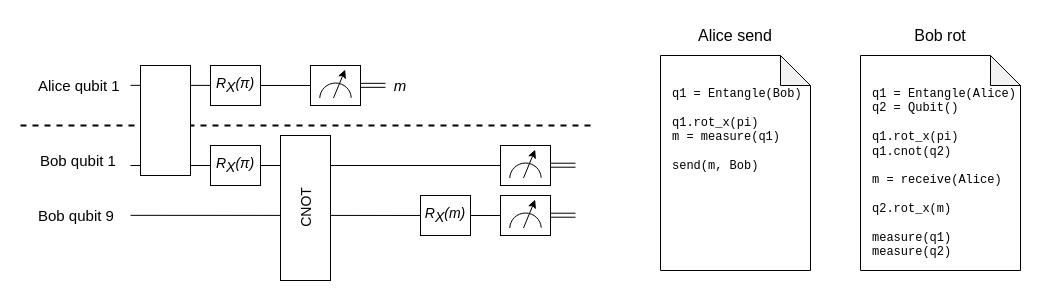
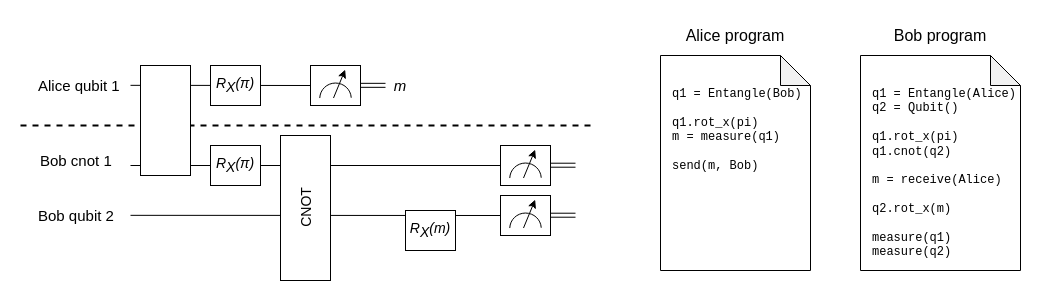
node "Alice send": label "Alice send" -> "Alice program"
node "Bob rot": label "Bob rot" -> "Bob program"
node "Bob qubit 1": label "Bob qubit 1" -> "Bob cnot 1"
node "Bob qubit 9": label "Bob qubit 9" -> "Bob qubit 2"
node "RX(m)": moved (446, 216) -> (431, 231)
